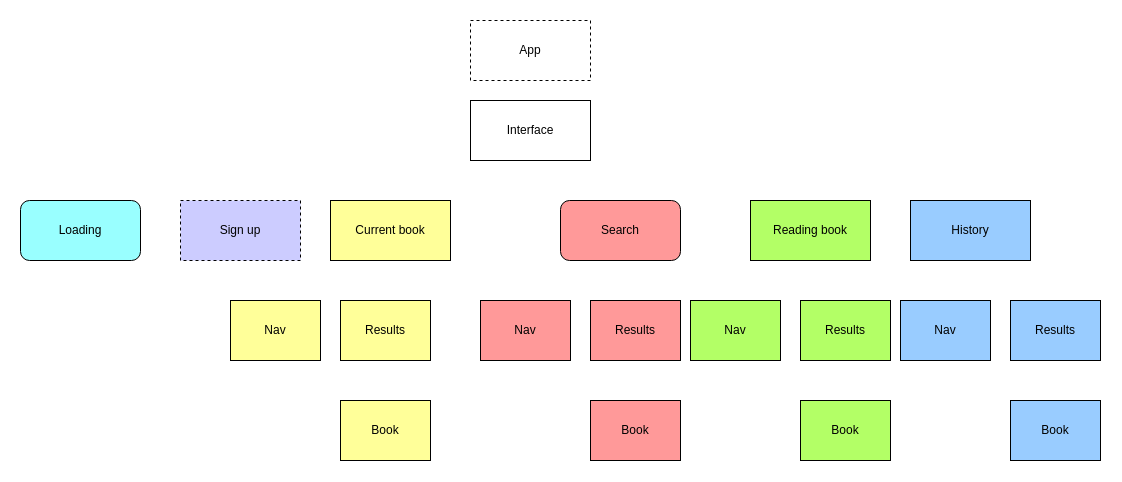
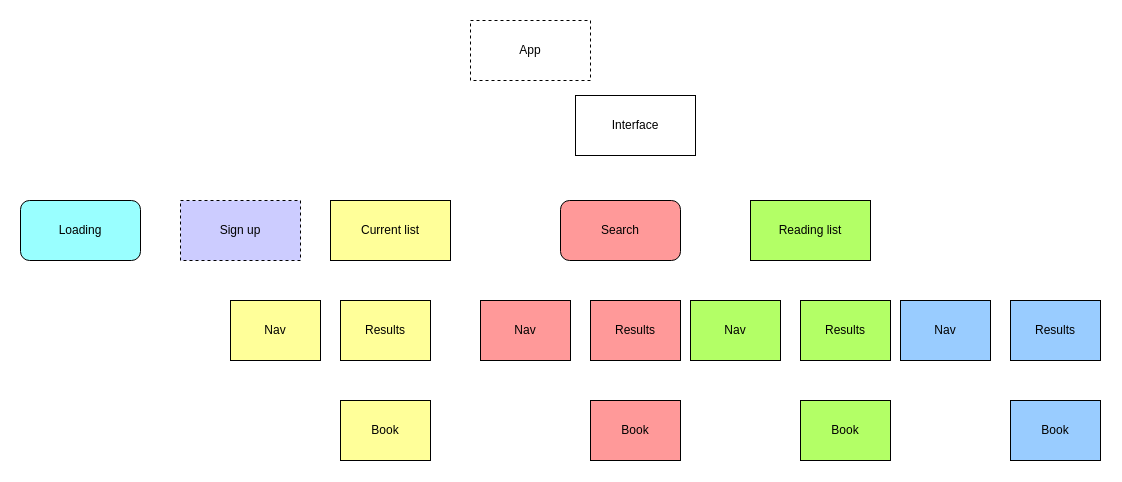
node "Interface": moved (531, 131) -> (636, 126)
node "Current book": label "Current book" -> "Current list"
node "Reading book": label "Reading book" -> "Reading list"
node "History": removed
